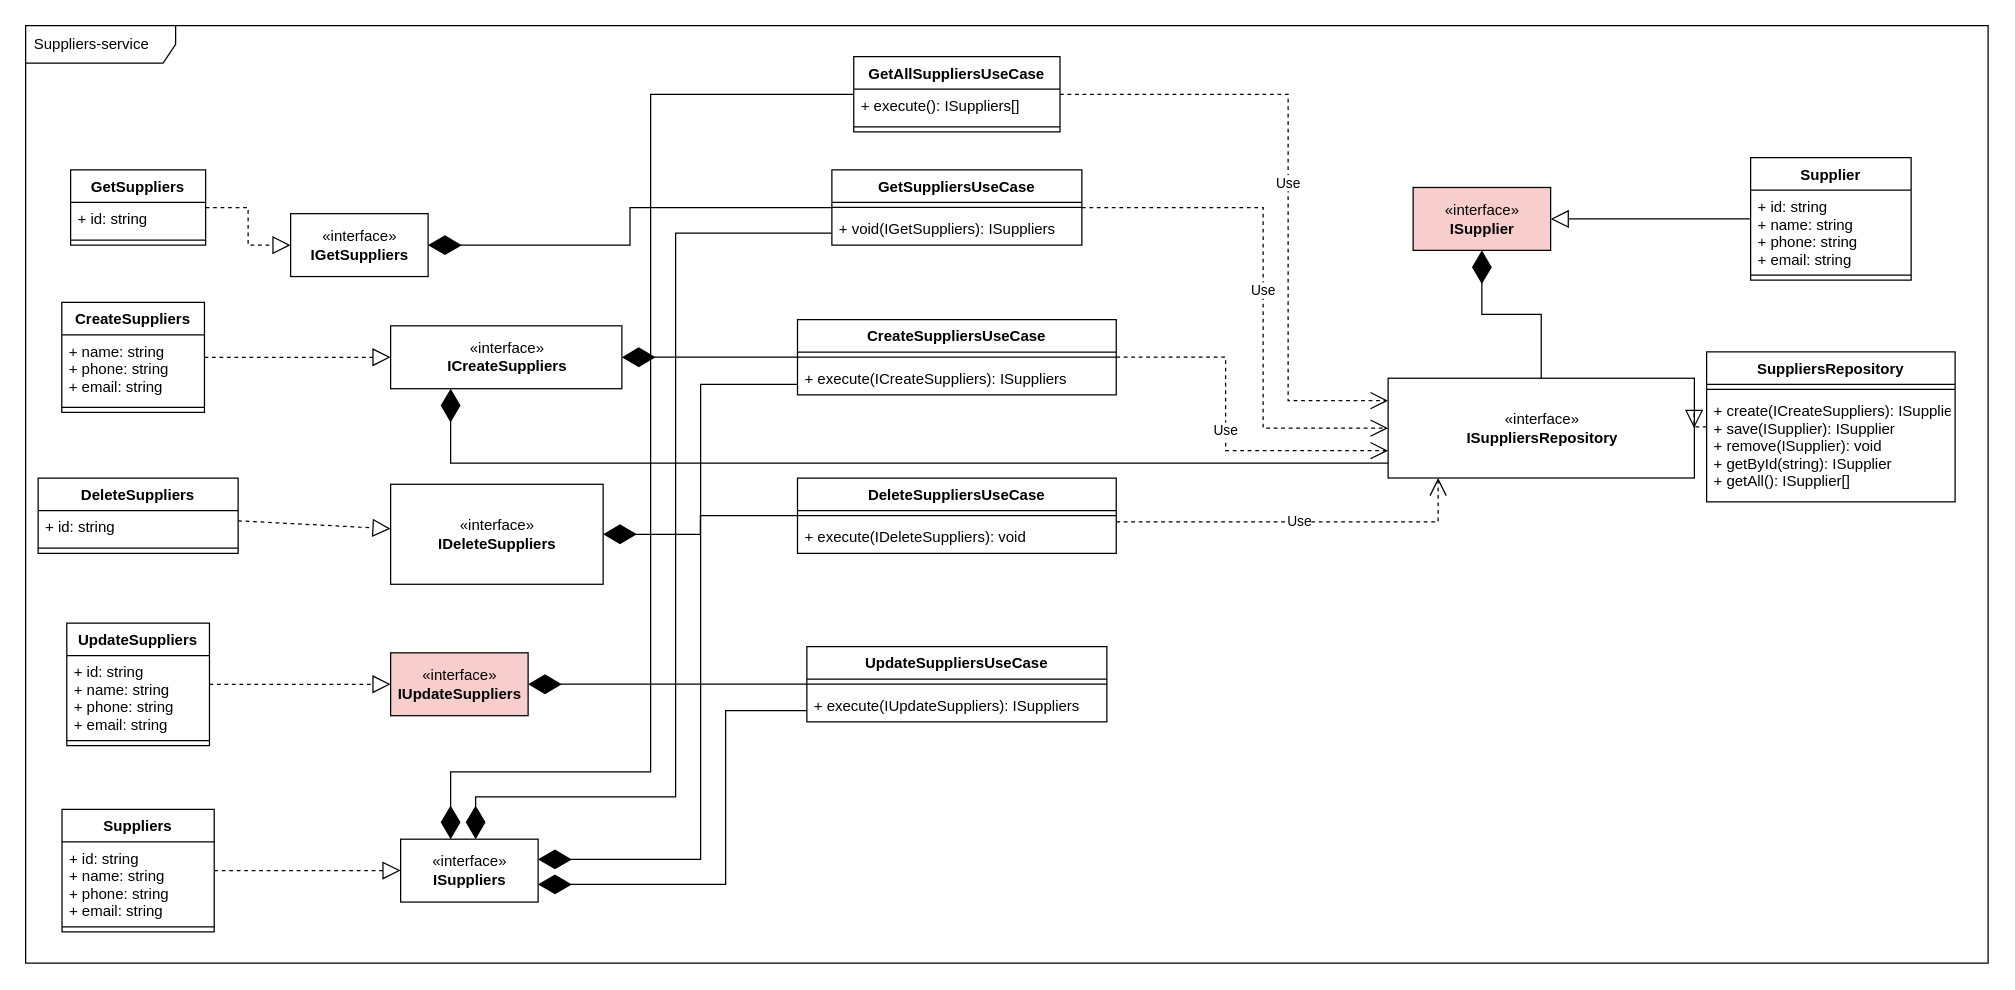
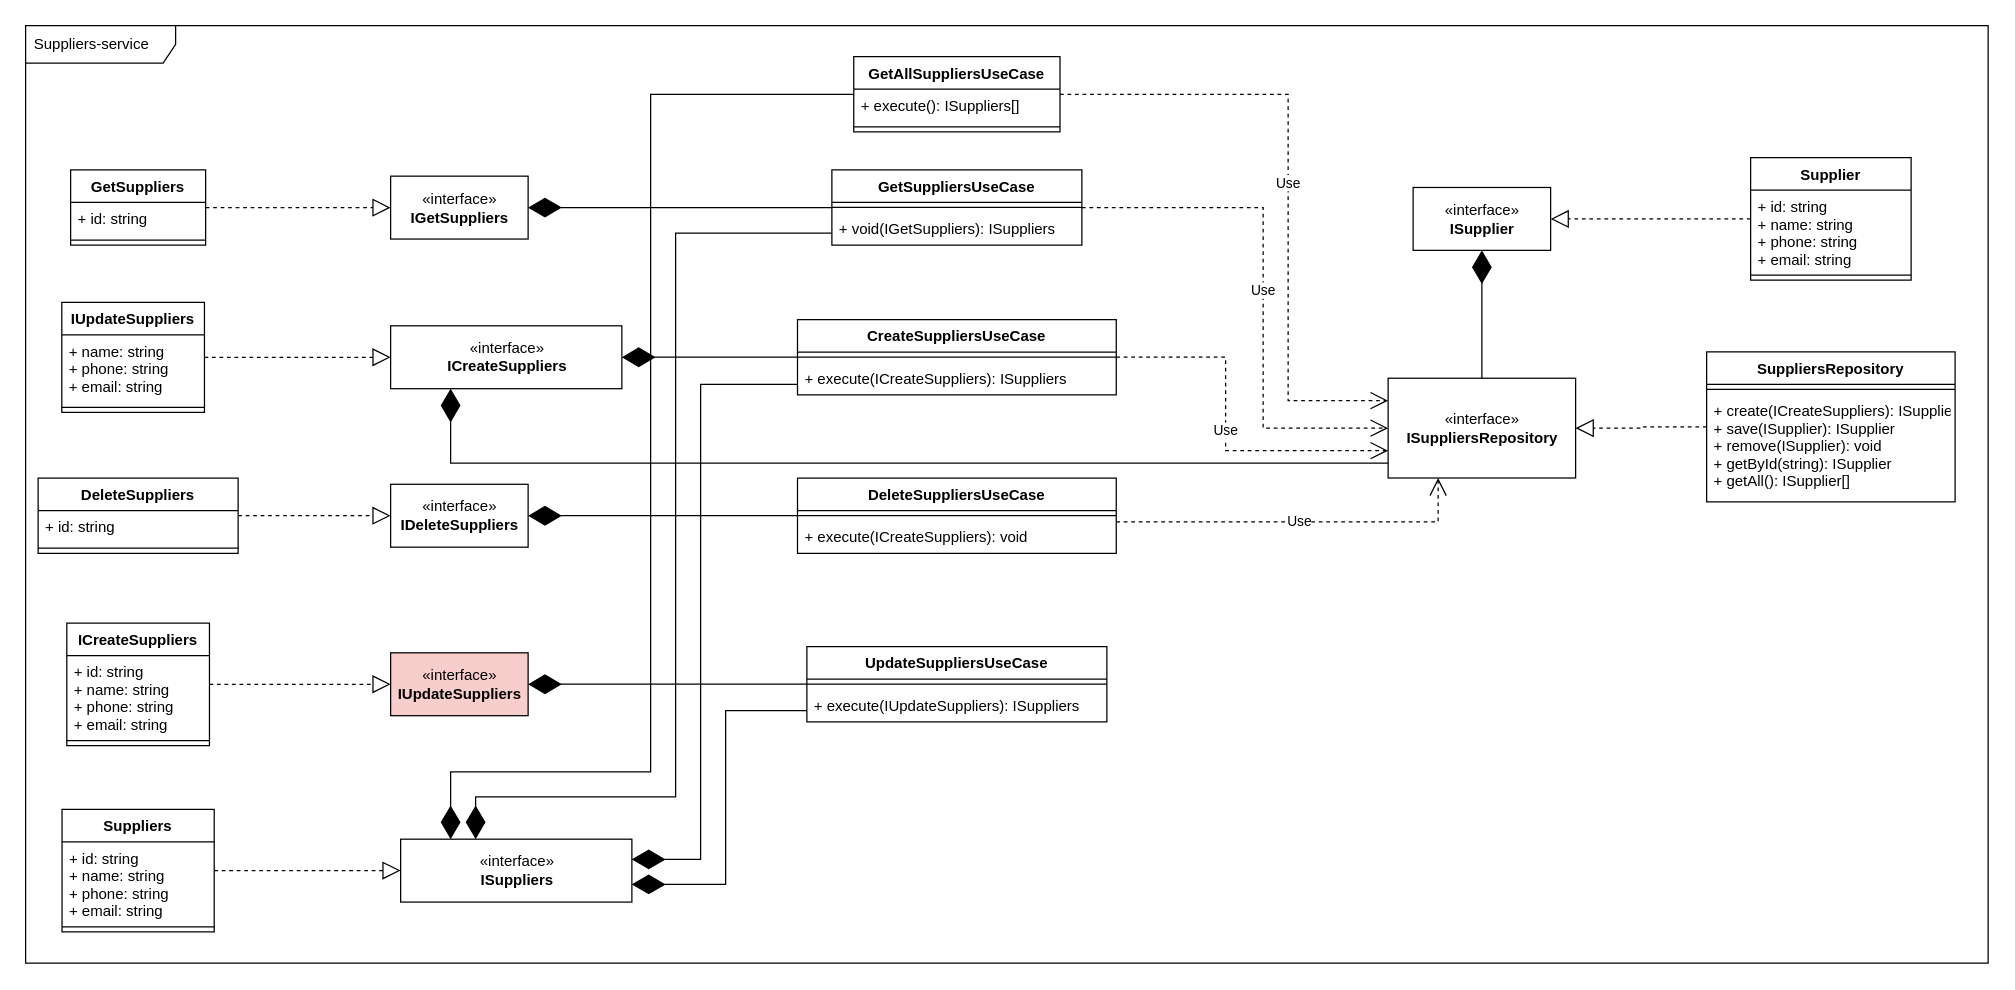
node "«interface» ISupplier": fillcolor #f8cecc -> #ffffff
edge "Supplier" -> "«interface» ISupplier": style solid -> dashed
node "«interface» IGetSuppliers": moved (359, 245) -> (459, 208)
node "CreateSuppliers": label "CreateSuppliers" -> "IUpdateSuppliers"
node "«interface» ISuppliersRepository": size 306x100 -> 188x100
node "«interface» IDeleteSuppliers": size 213x100 -> 138x63
node "+ execute(IDeleteSuppliers): void": label "+ execute(IDeleteSuppliers): void" -> "+ execute(ICreateSuppliers): void"
node "UpdateSuppliers": label "UpdateSuppliers" -> "ICreateSuppliers"
node "«interface» ISuppliers": size 138x63 -> 231x63
